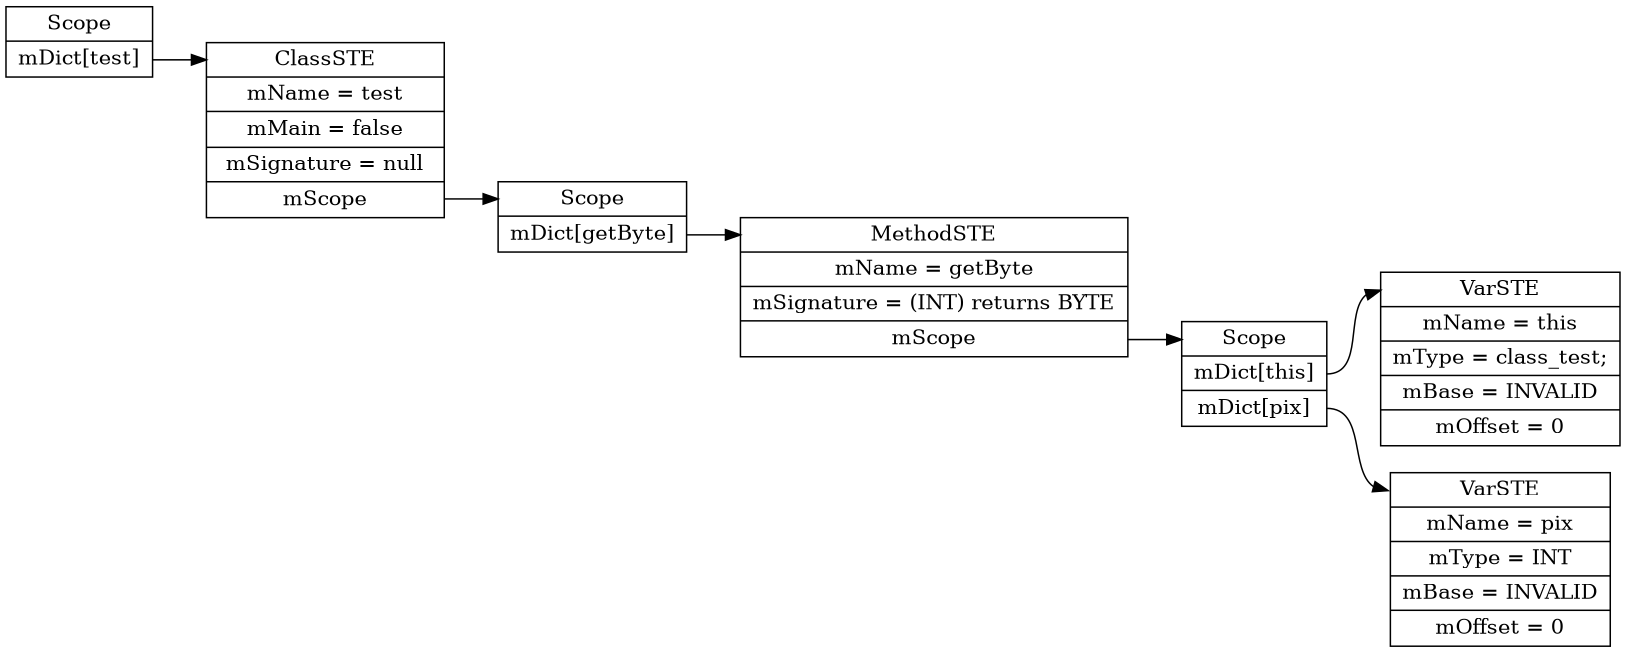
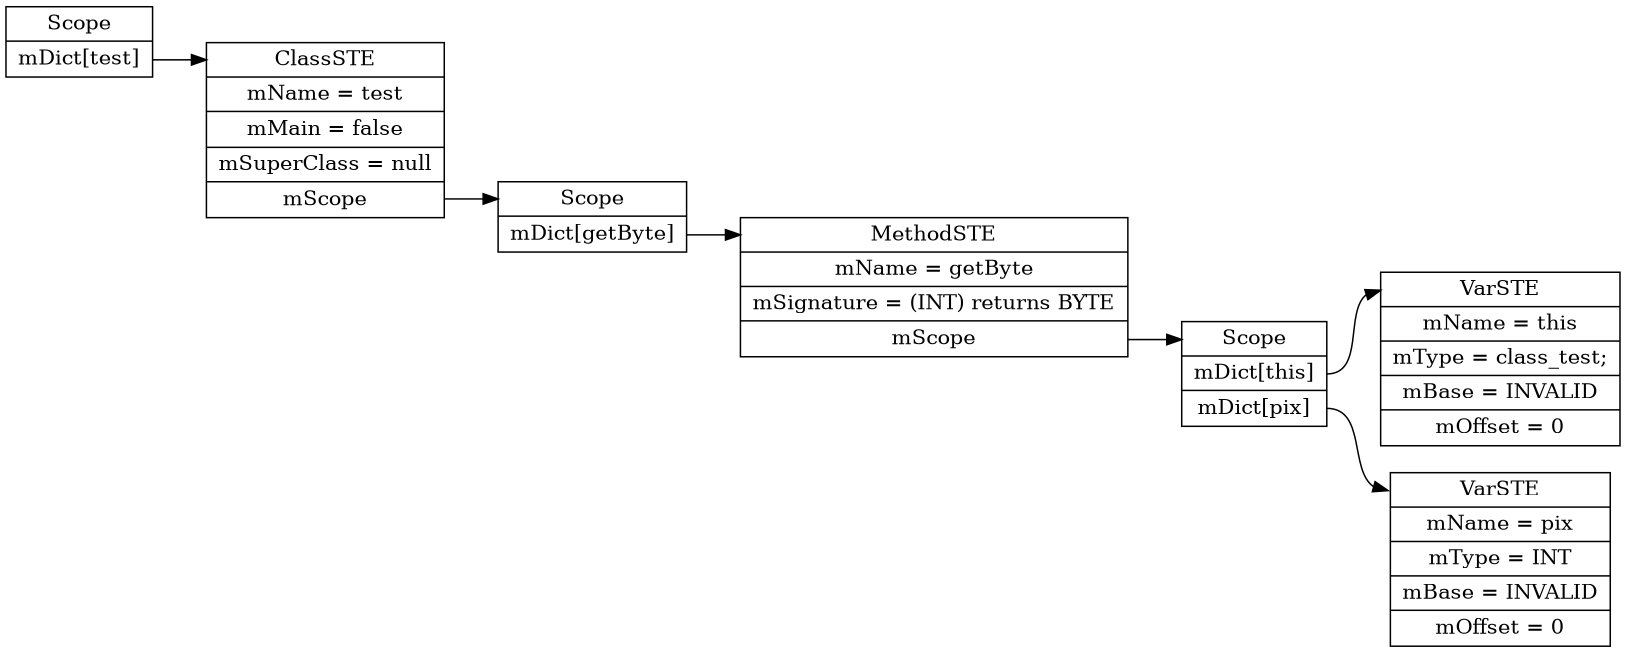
node "ClassSTE": text "mSignature = null" -> "mSuperClass = null"
